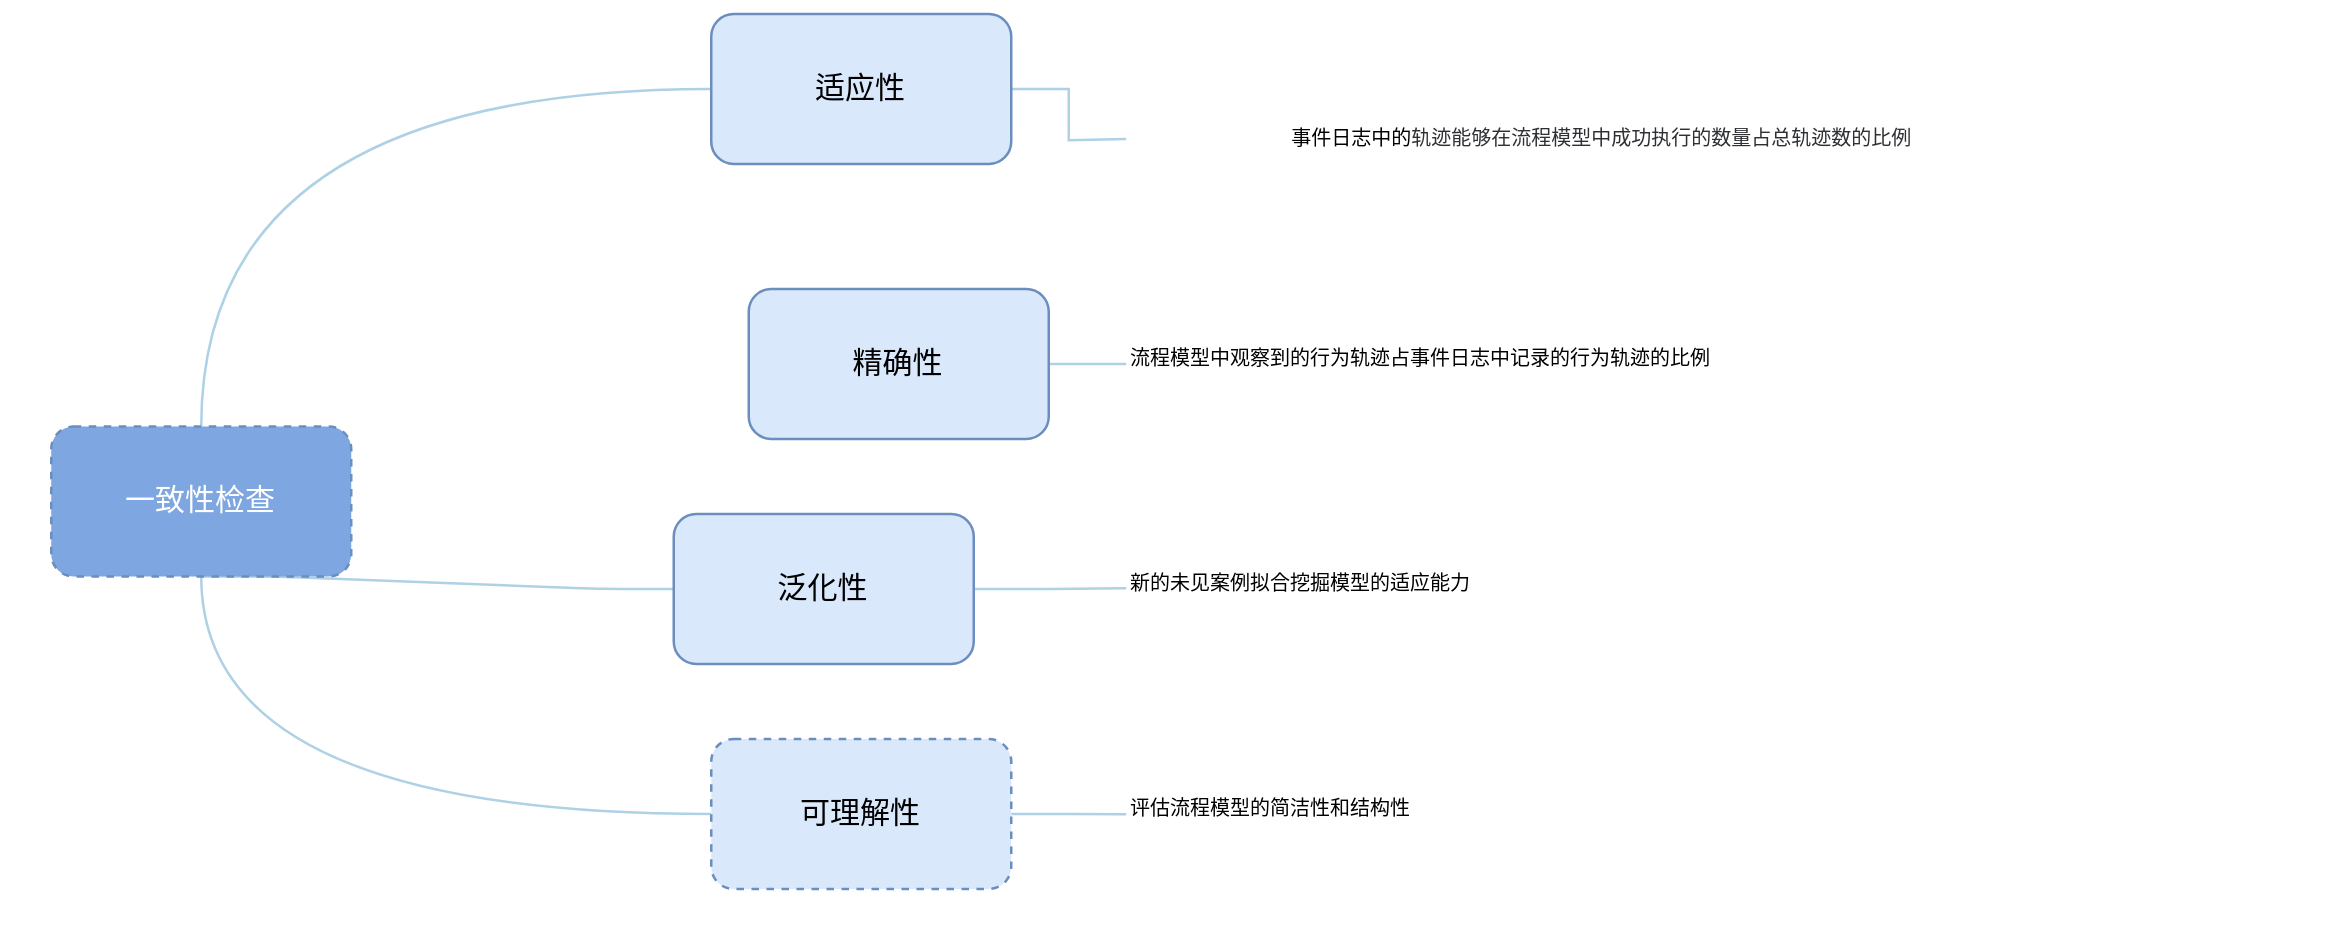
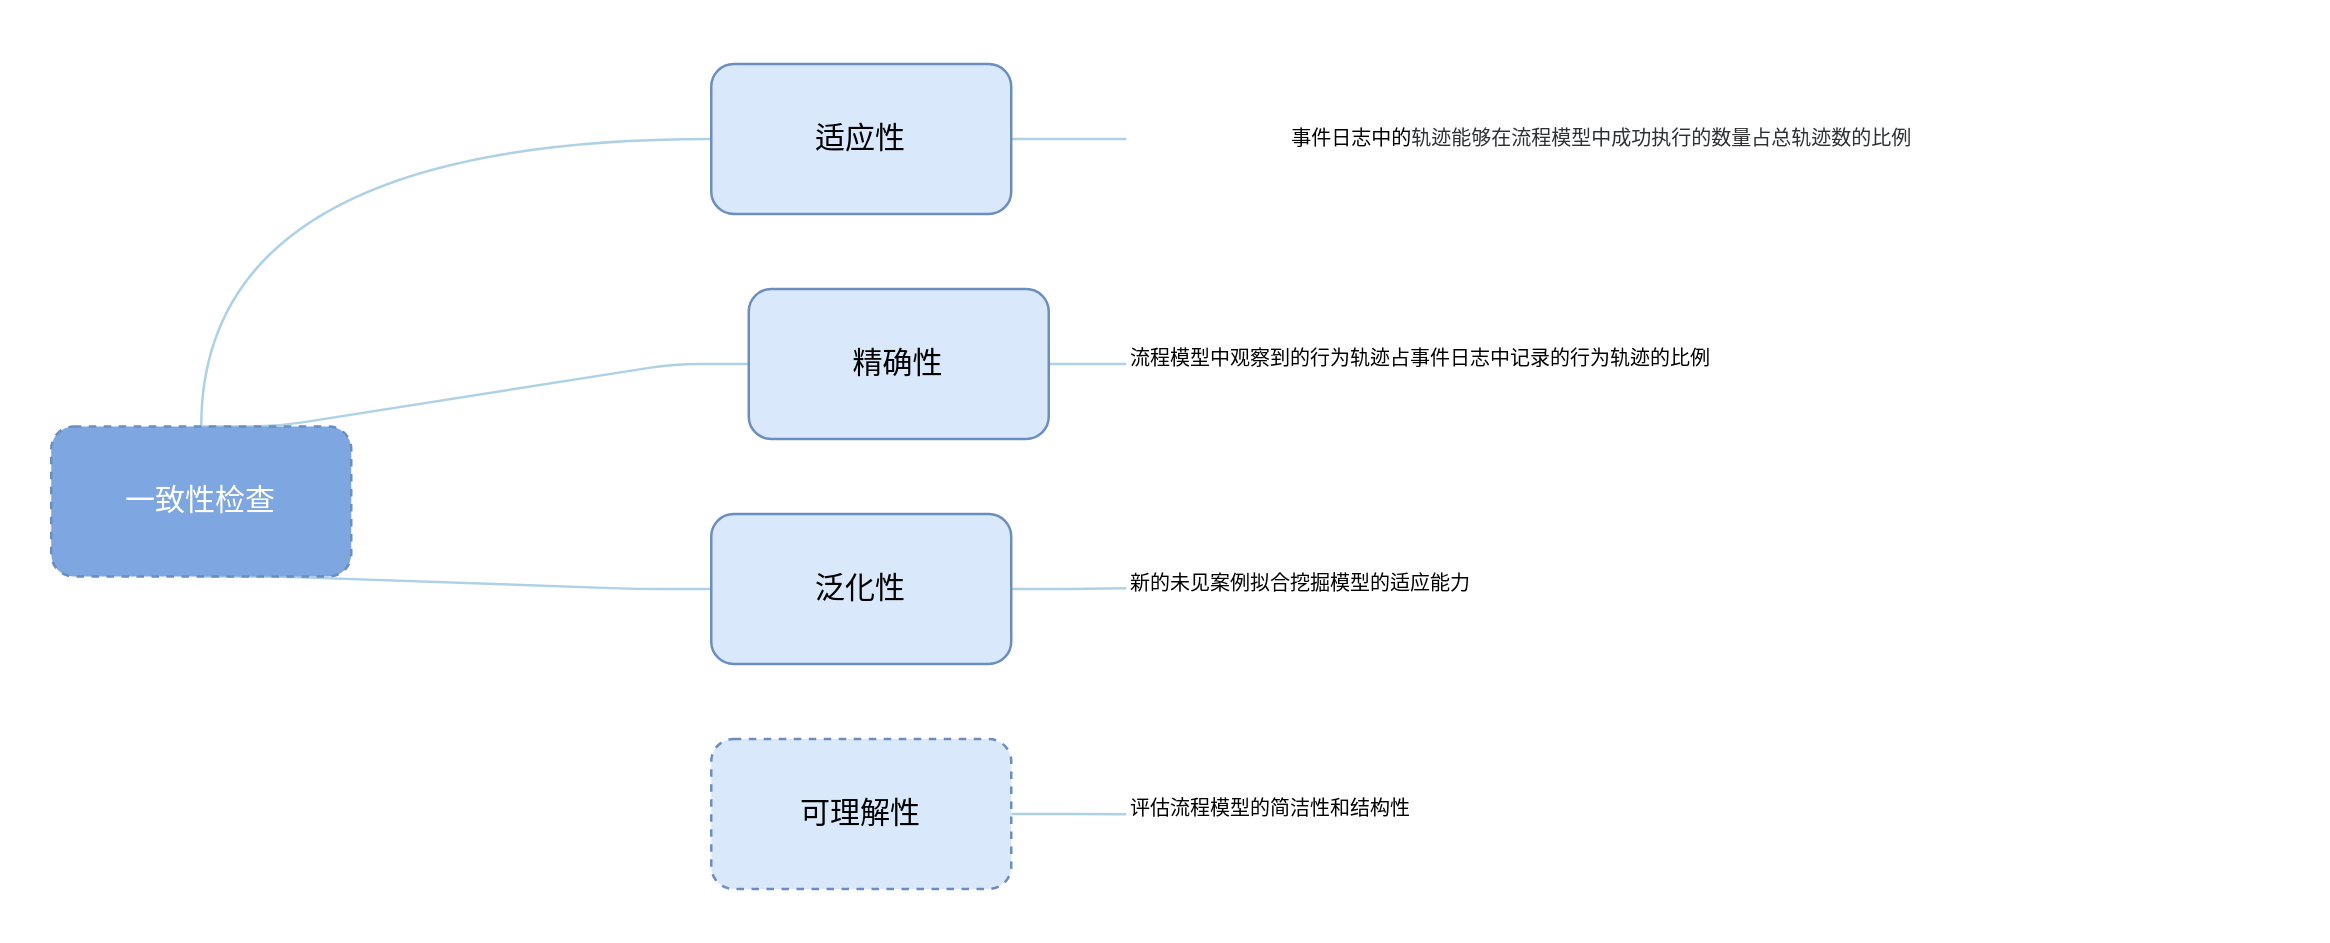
node "适应性": moved (861, 89) -> (861, 139)
edge "精确性" -- "一致性检查": added
node "泛化性": moved (824, 589) -> (861, 589)
edge "一致性检查" -- "可理解性": removed
